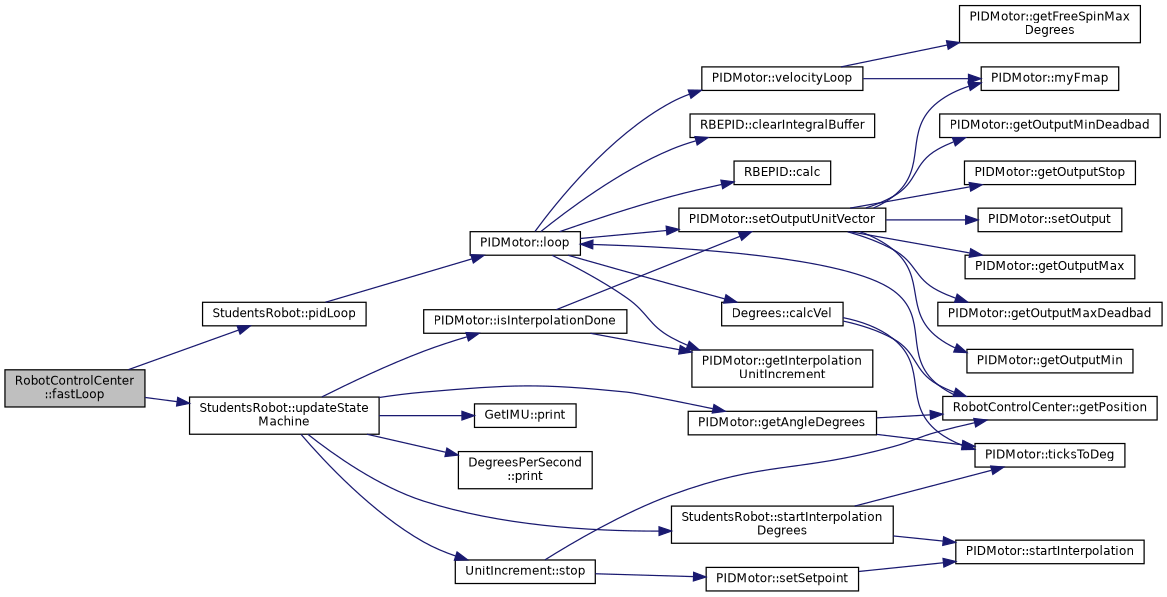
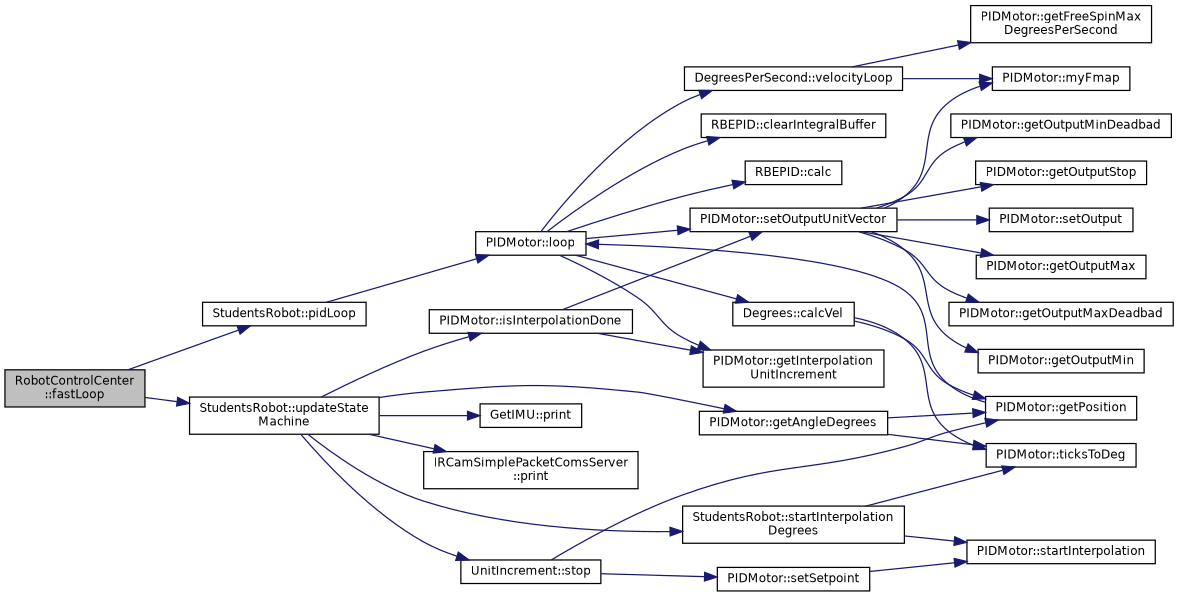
node "PIDMotor::getFreeSpinMax Degrees": label "PIDMotor::getFreeSpinMax Degrees" -> "PIDMotor::getFreeSpinMax DegreesPerSecond"
node "PIDMotor::velocityLoop": label "PIDMotor::velocityLoop" -> "DegreesPerSecond::velocityLoop"
node "RobotControlCenter::getPosition": label "RobotControlCenter::getPosition" -> "PIDMotor::getPosition"
node "DegreesPerSecond ::print": label "DegreesPerSecond ::print" -> "IRCamSimplePacketComsServer ::print"
